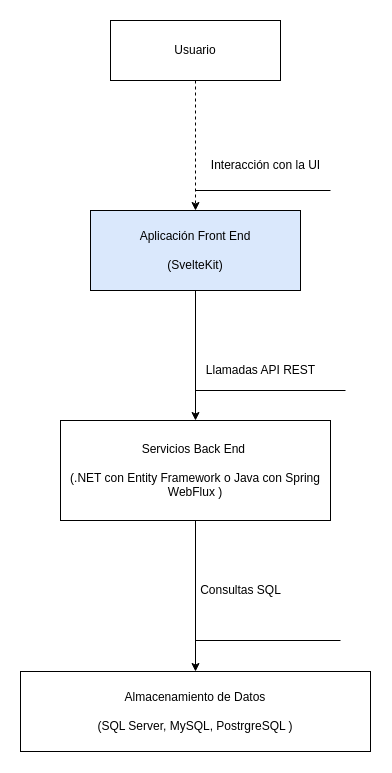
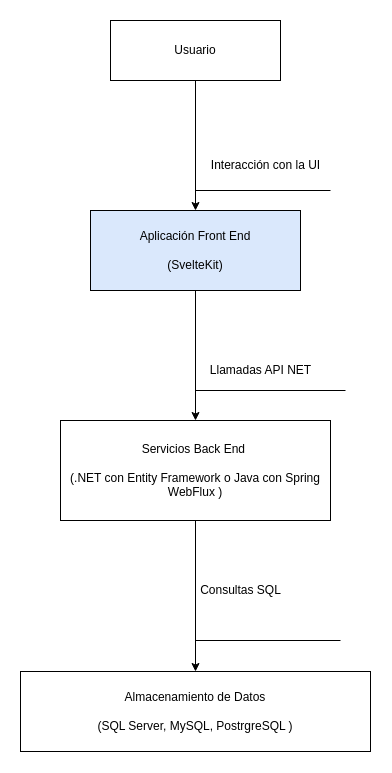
edge "Usuario" -> "Aplicación Front End (SvelteKit)": style dashed -> solid
node "Llamadas API REST": label "Llamadas API REST" -> "Llamadas API NET"
